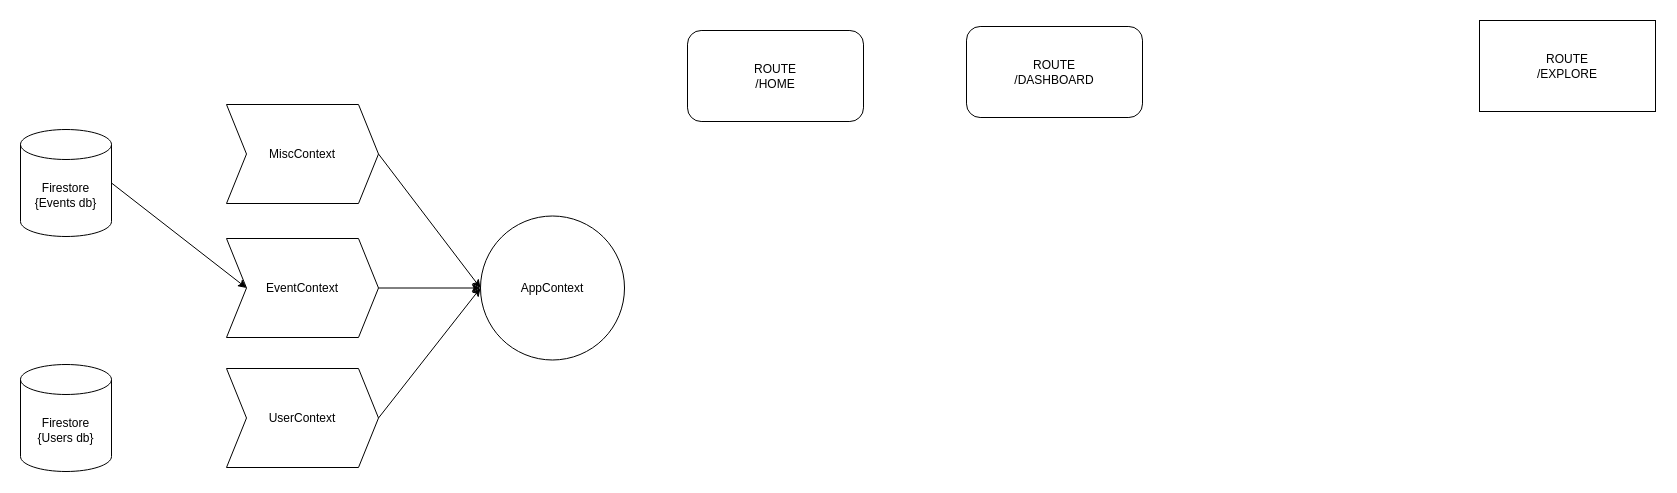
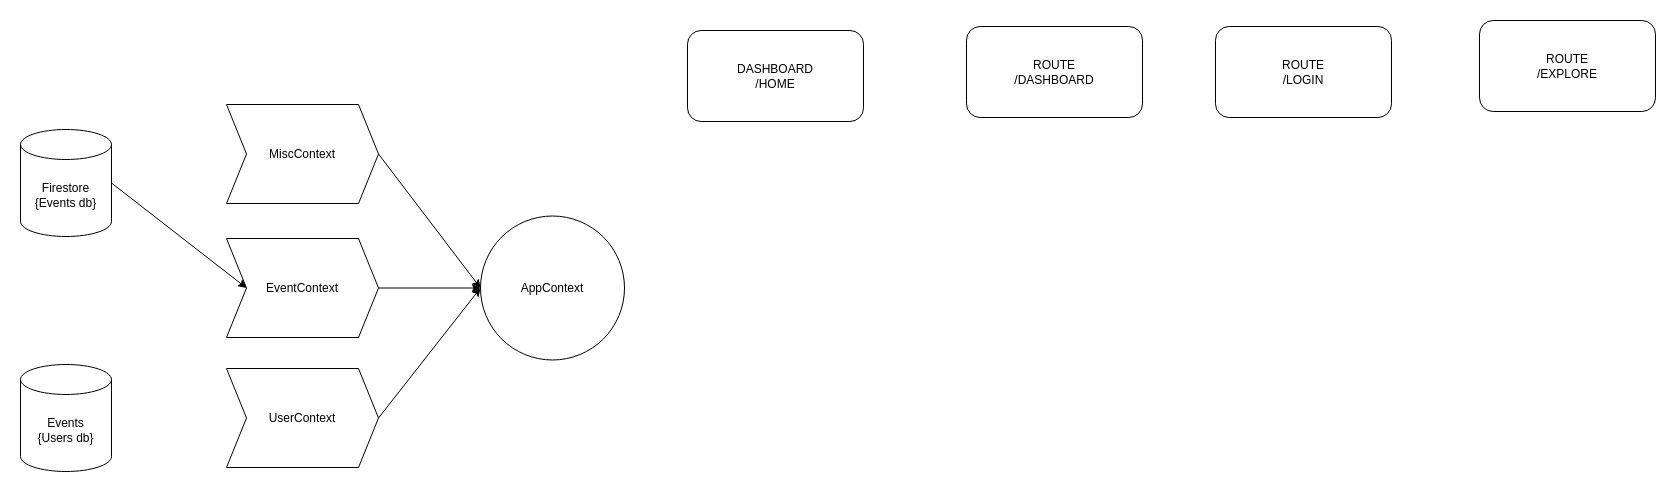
node "ROUTE /EXPLORE": shape rectangle -> rounded rectangle
node "ROUTE /LOGIN": added
node "ROUTE /HOME": label "ROUTE /HOME" -> "DASHBOARD /HOME"
node "Firestore {Users db}": label "Firestore {Users db}" -> "Events {Users db}"
